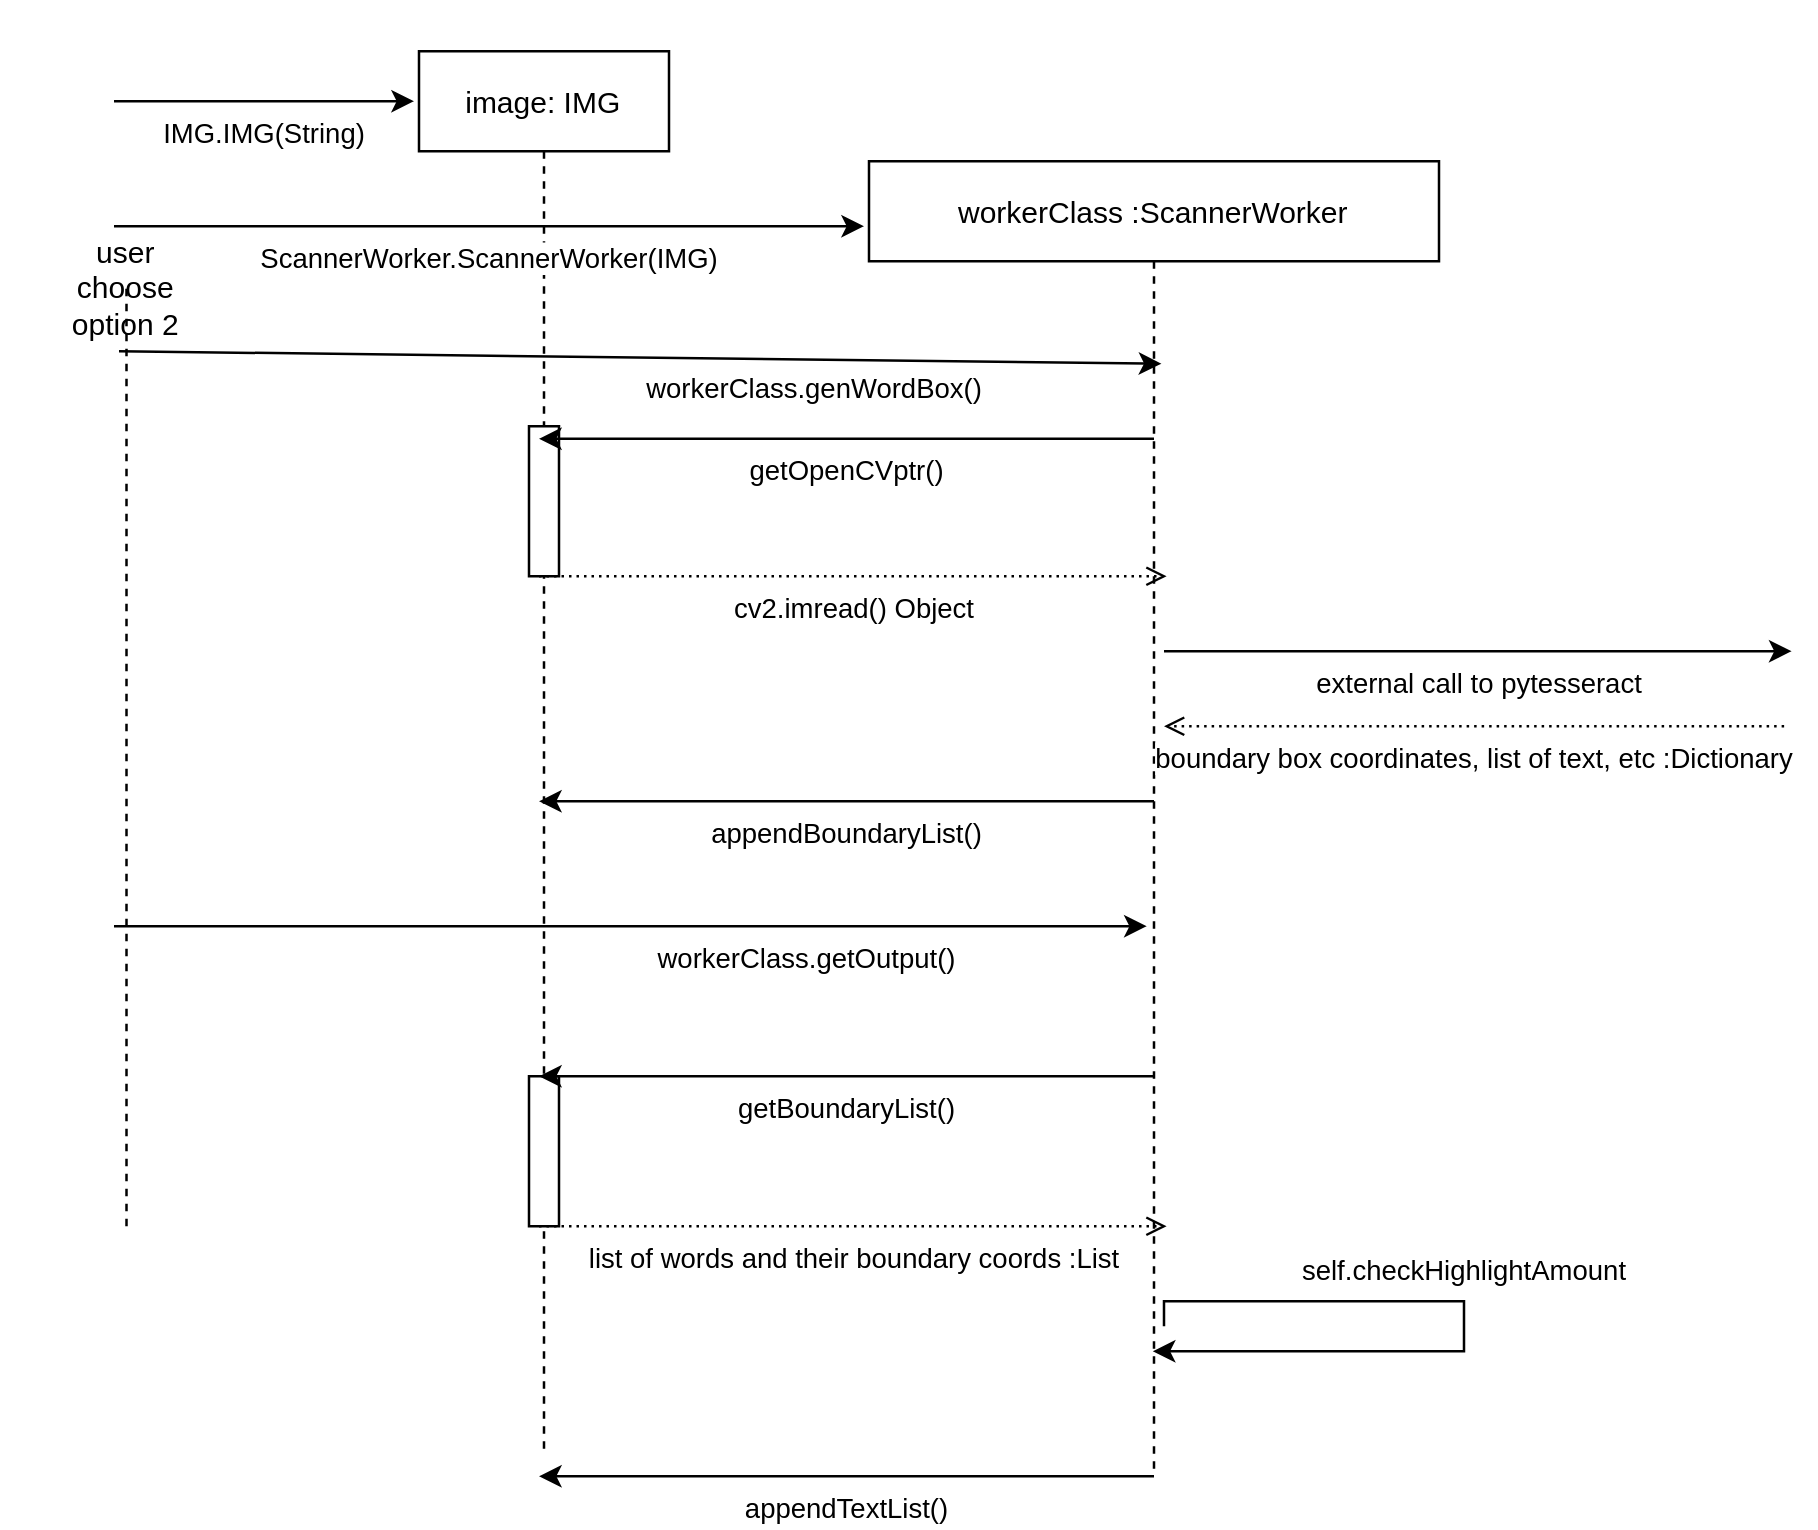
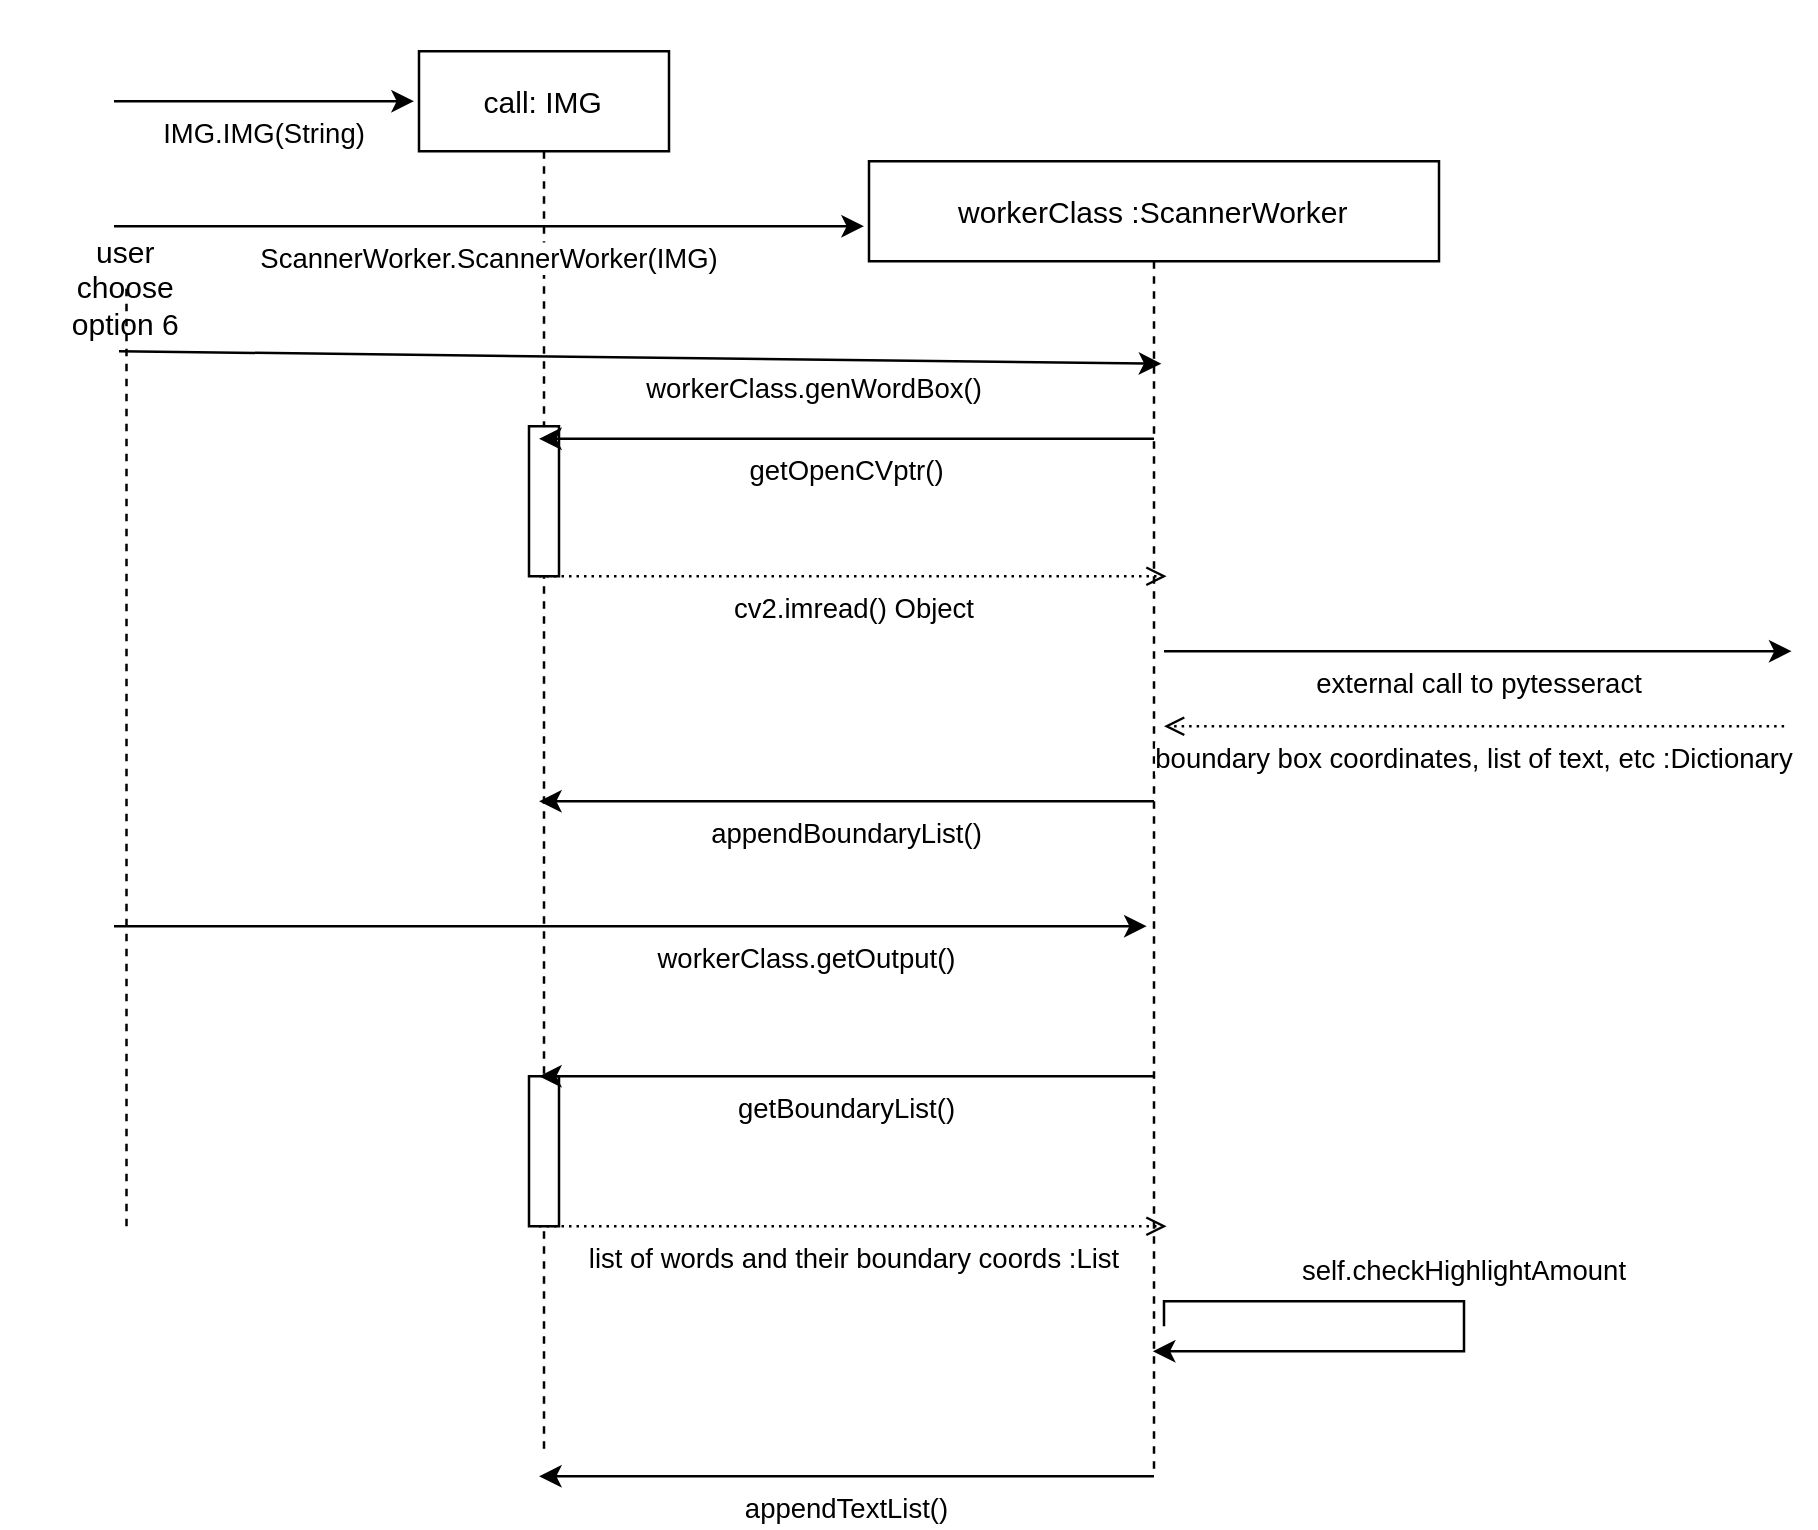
node "image: IMG": label "image: IMG" -> "call: IMG"
node "user choose option 2": label "user choose option 2" -> "user choose option 6"
